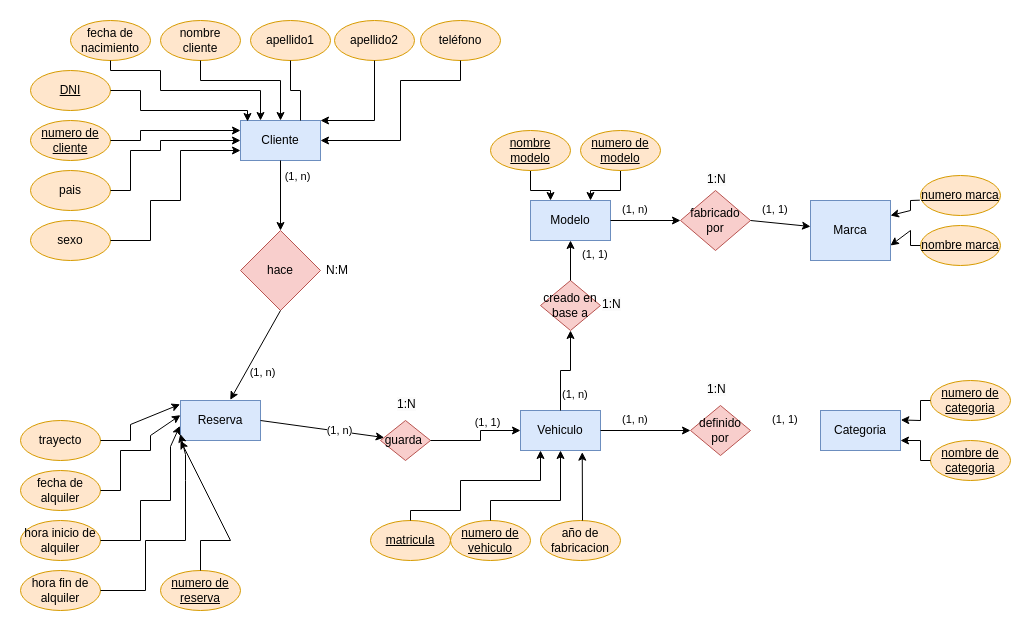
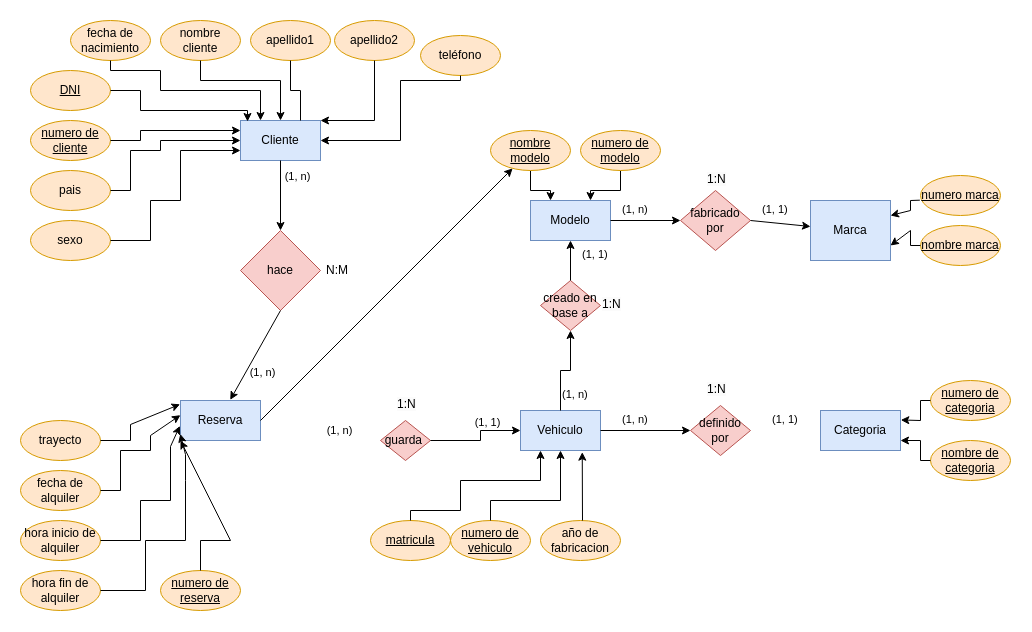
node "teléfono": moved (461, 41) -> (461, 56)
edge "Reserva" -> "guarda": now "Reserva" -> "nombre modelo"
